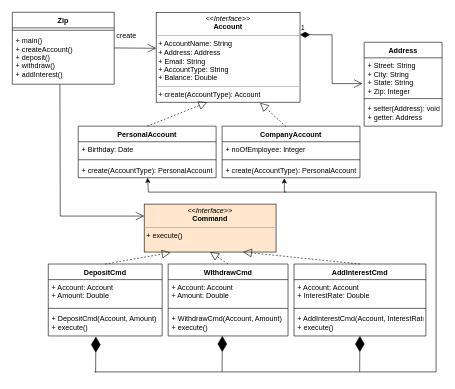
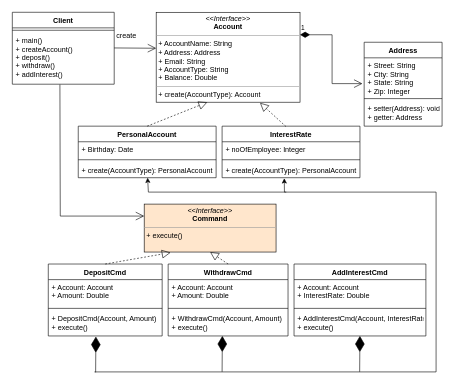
node "Zip": label "Zip" -> "Client"
node "CompanyAccount": label "CompanyAccount" -> "InterestRate"
edge "AddInterestCmd" -> "<<Interface>> Command + execute()": removed
